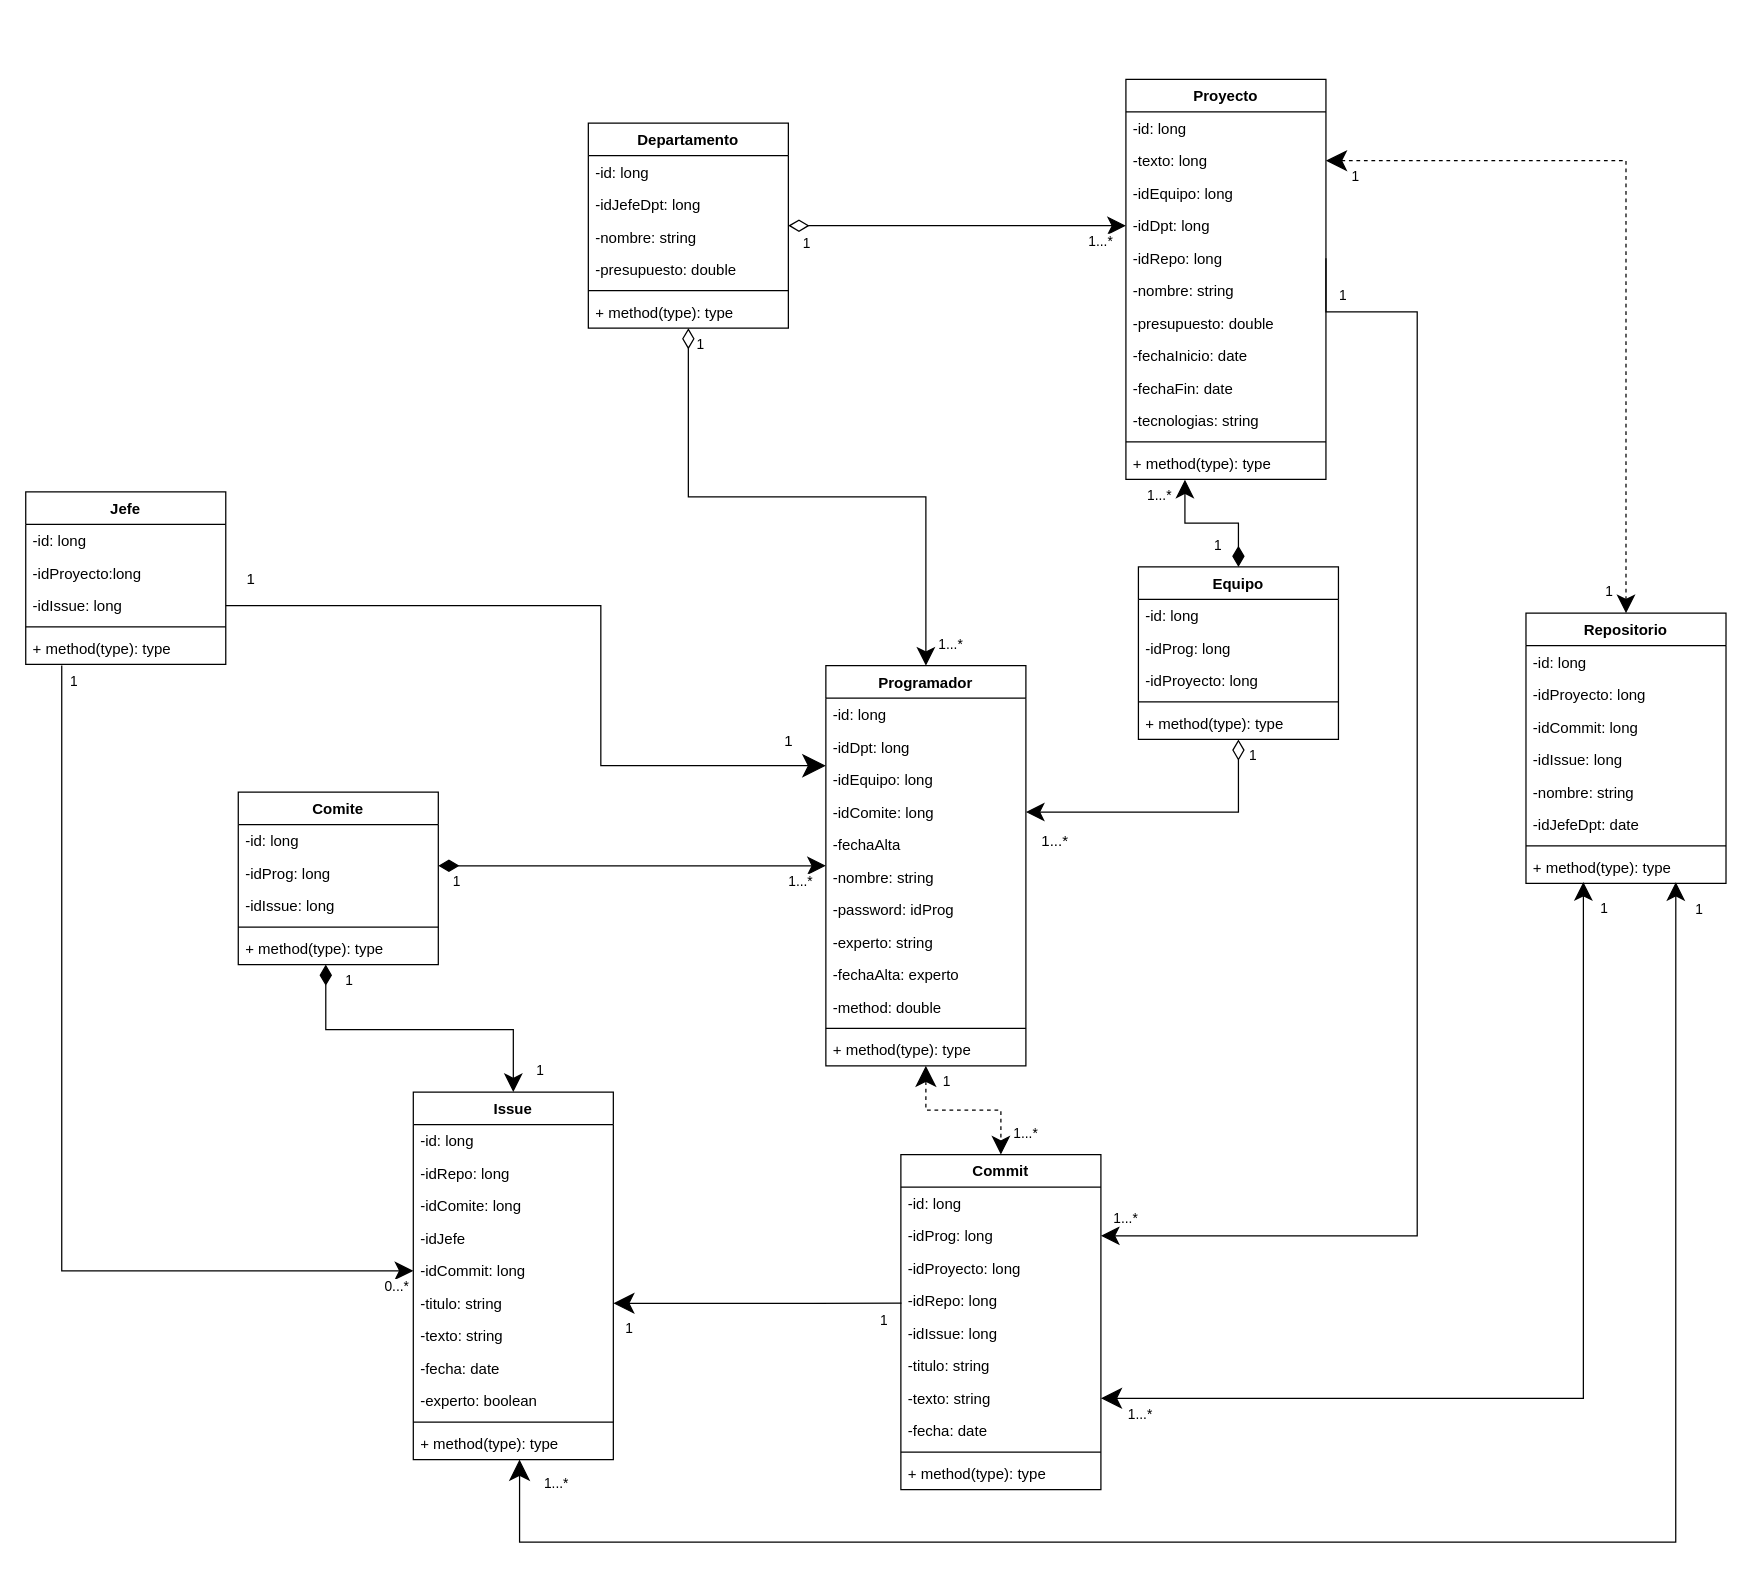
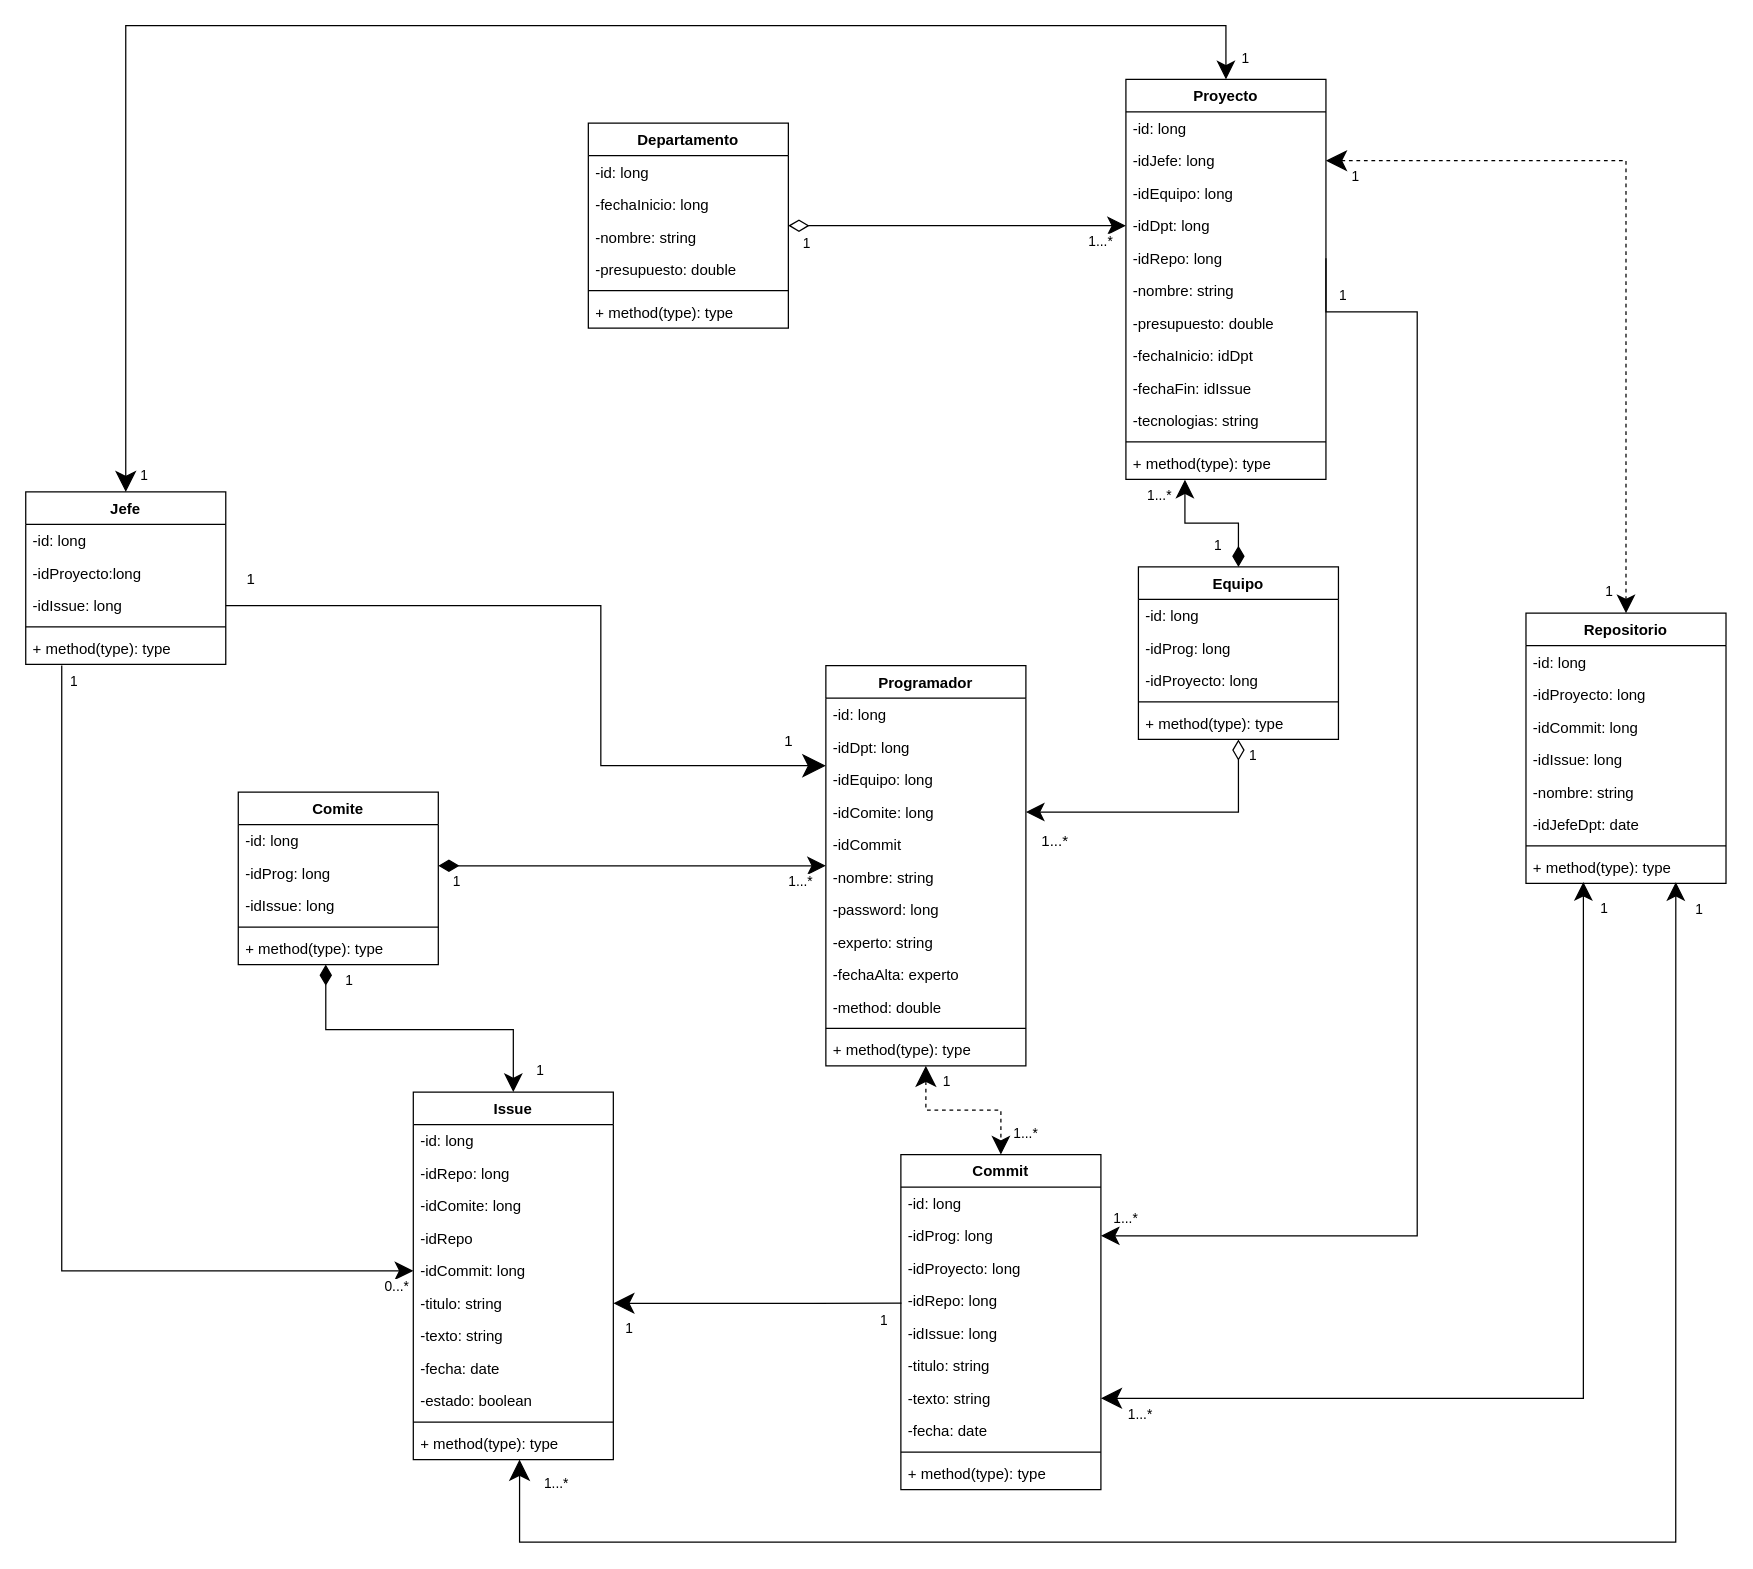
edge "Proyecto" -- "Jefe": added, labels "1", "1"
node "-texto: long": label "-texto: long" -> "-idJefe: long"
node "-idJefeDpt: long": label "-idJefeDpt: long" -> "-fechaInicio: long"
node "-fechaInicio: date": label "-fechaInicio: date" -> "-fechaInicio: idDpt"
node "-fechaFin: date": label "-fechaFin: date" -> "-fechaFin: idIssue"
edge "Departamento" -- "Programador": removed, labels "1", "1...*"
node "-fechaAlta": label "-fechaAlta" -> "-idCommit"
node "-password: idProg": label "-password: idProg" -> "-password: long"
node "-idJefe": label "-idJefe" -> "-idRepo"
node "-experto: boolean": label "-experto: boolean" -> "-estado: boolean"
